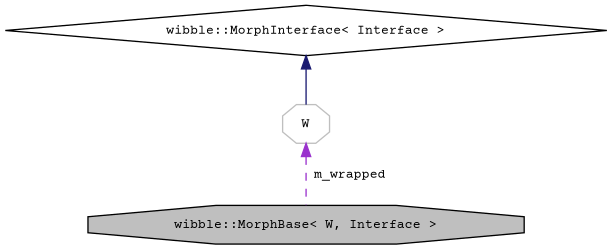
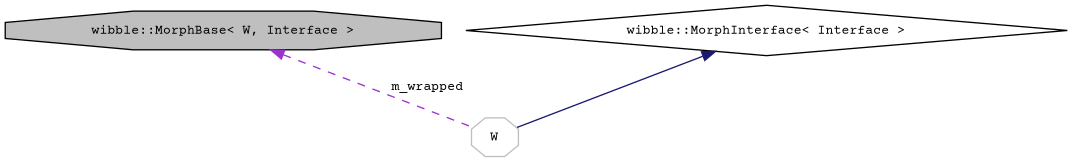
edge "wibble::MorphBase< W, Interface >" -> "W": reversed
